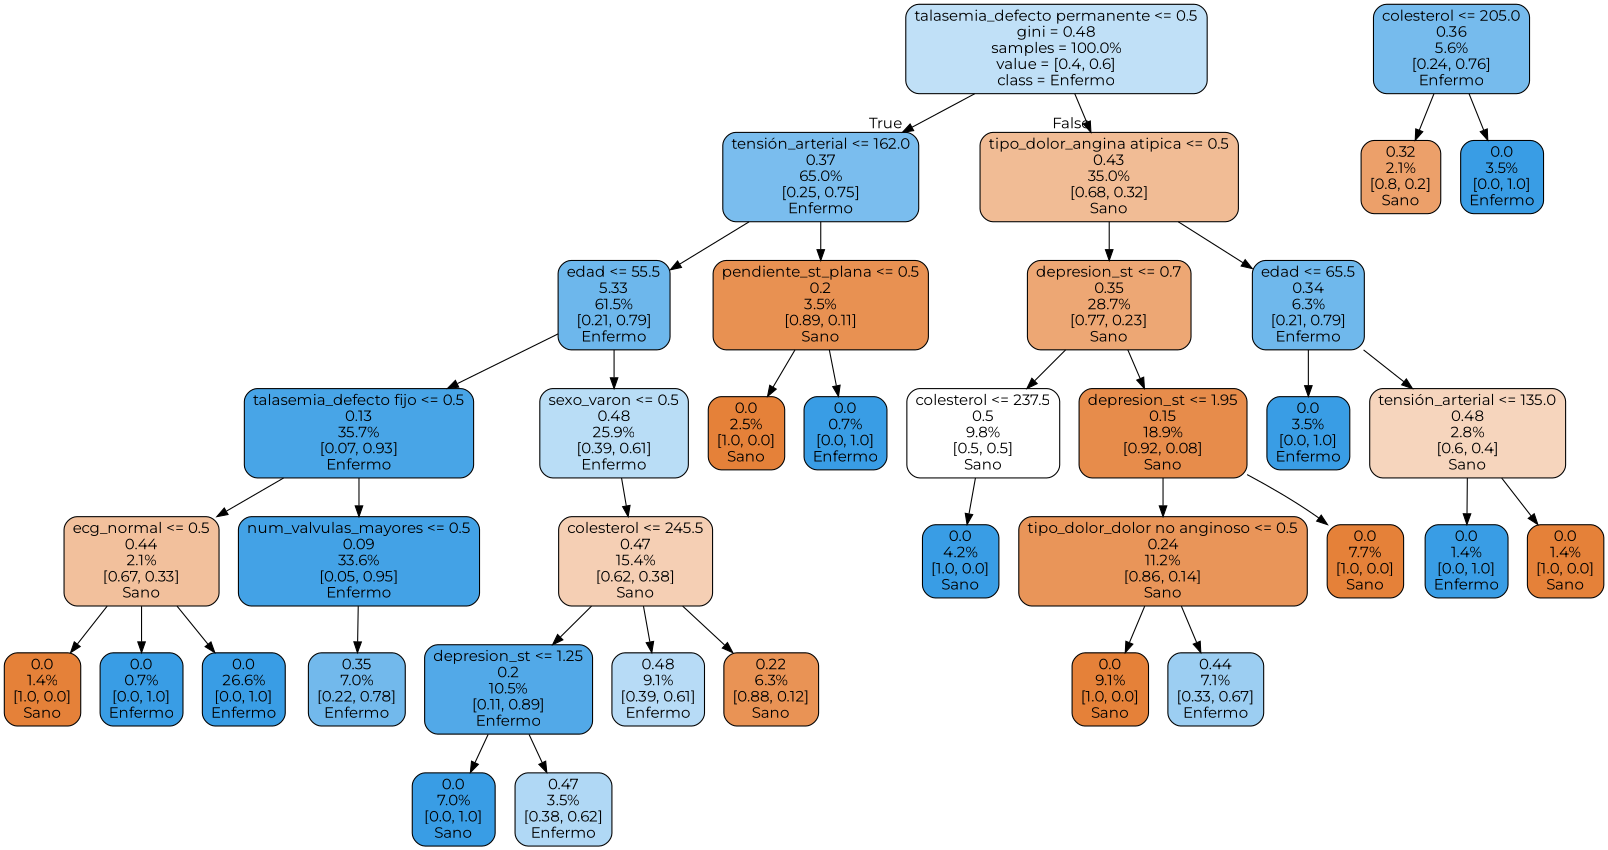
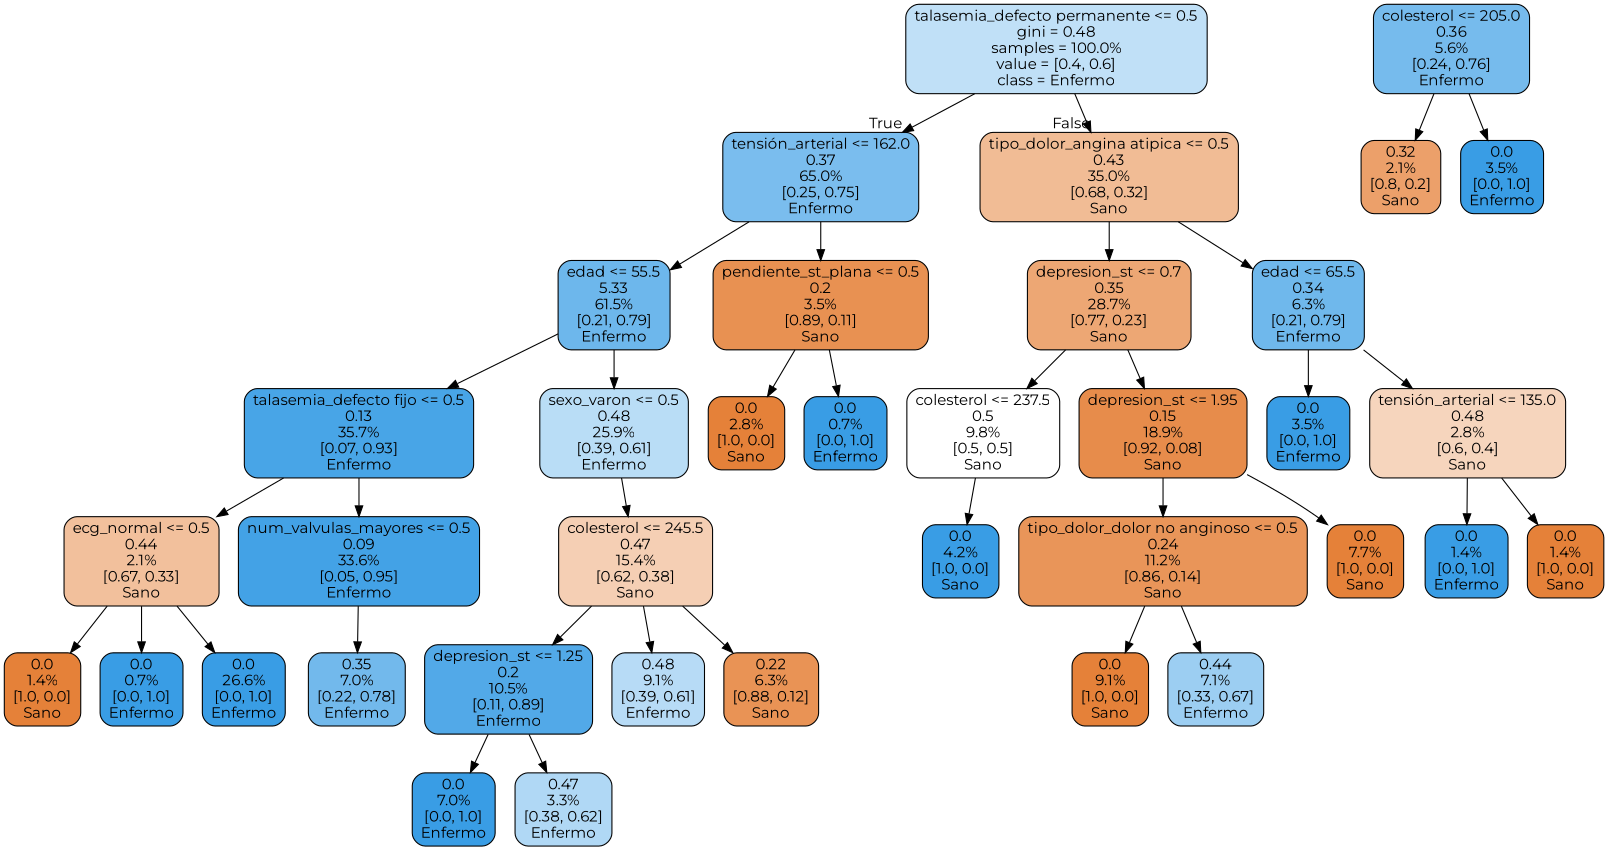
node "0.0 2.5% [1.0, 0.0] Sano": label "0.0 2.5% [1.0, 0.0] Sano" -> "0.0 2.8% [1.0, 0.0] Sano"
node "0.0 7.0% [0.0, 1.0] Sano": label "0.0 7.0% [0.0, 1.0] Sano" -> "0.0 7.0% [0.0, 1.0] Enfermo"
node "0.47 3.5% [0.38, 0.62] Enfermo": label "0.47 3.5% [0.38, 0.62] Enfermo" -> "0.47 3.3% [0.38, 0.62] Enfermo"
